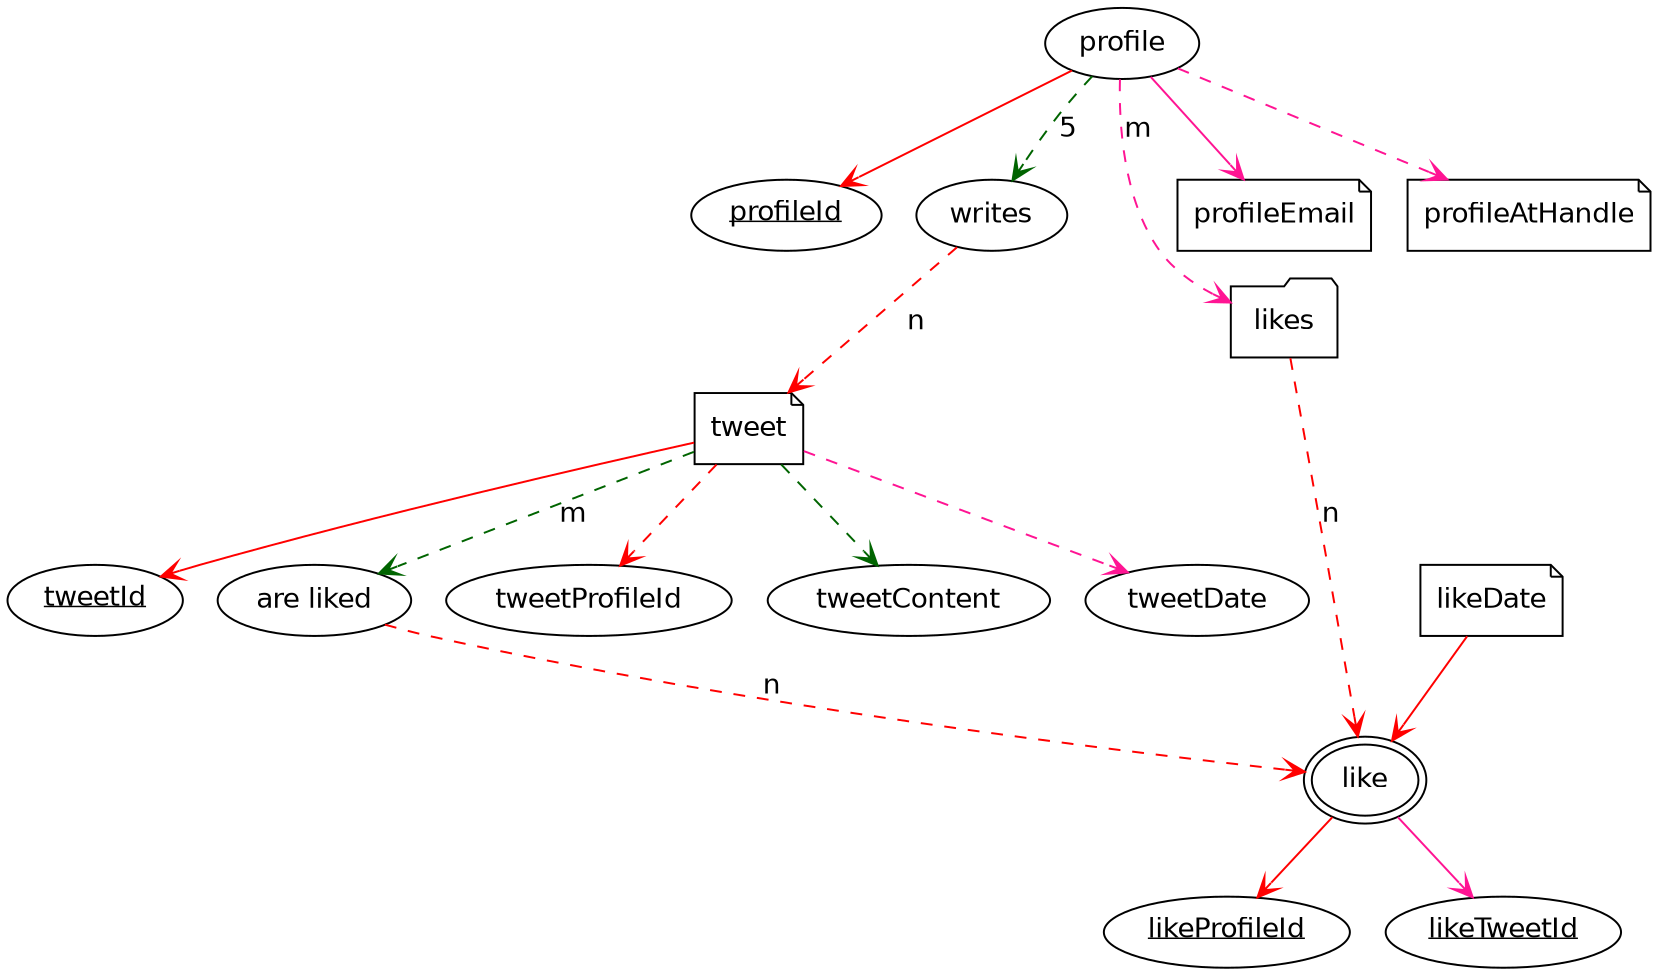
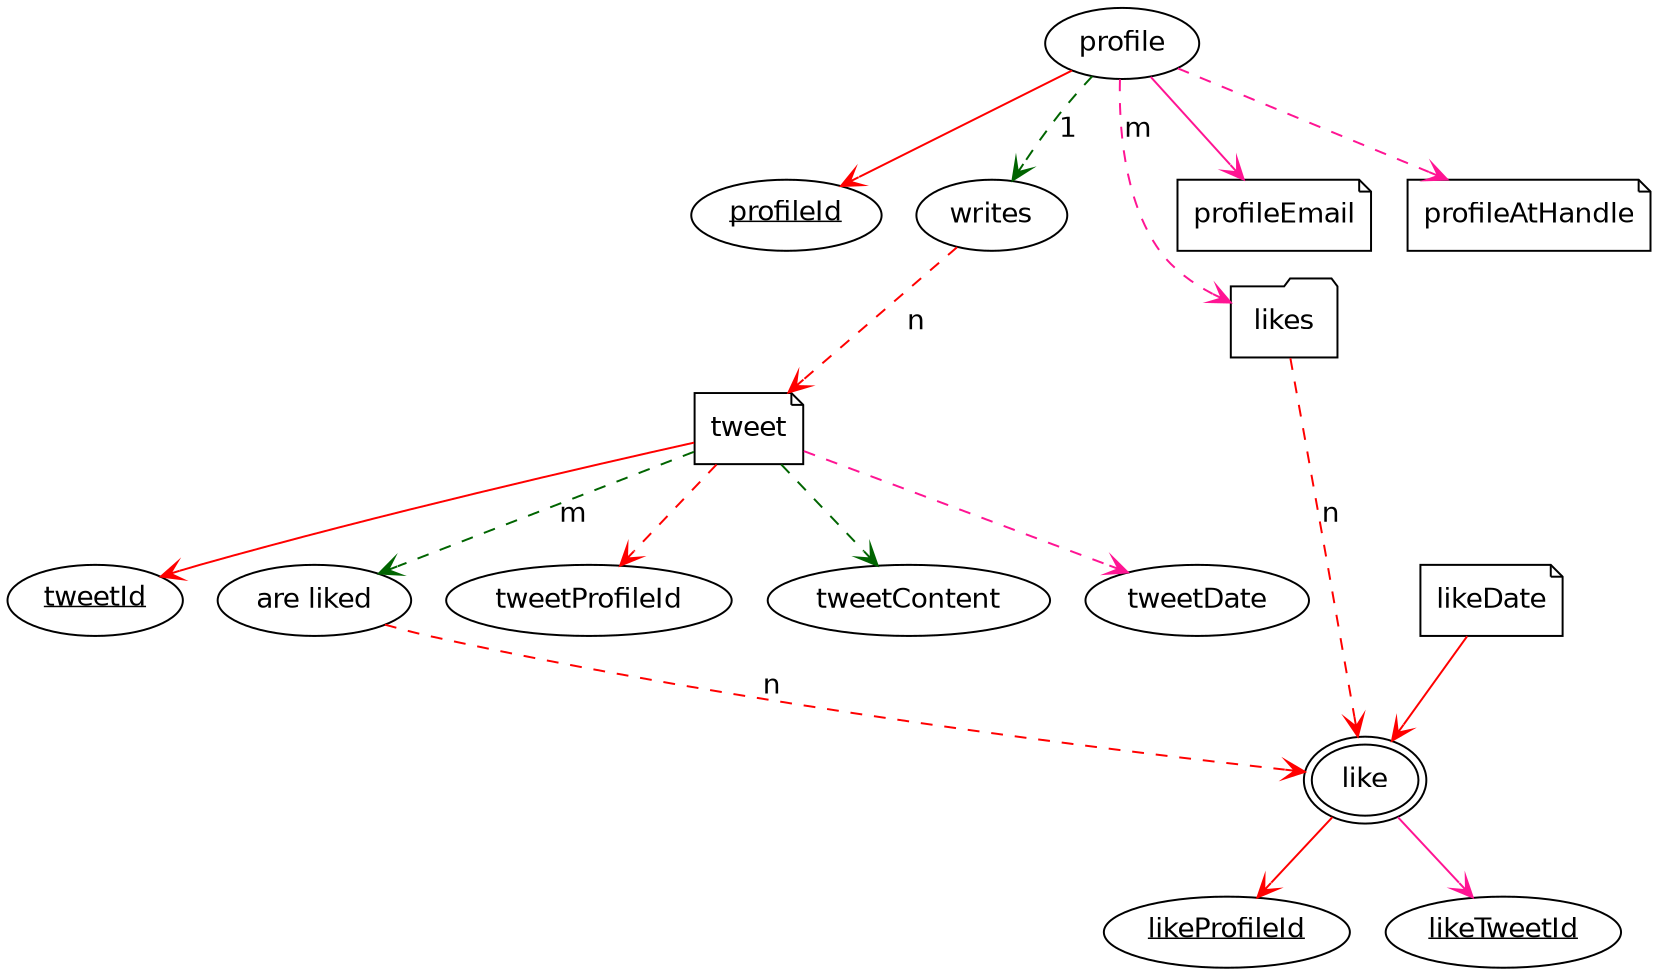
edge "profile" -> "writes": label "5" -> "1"
